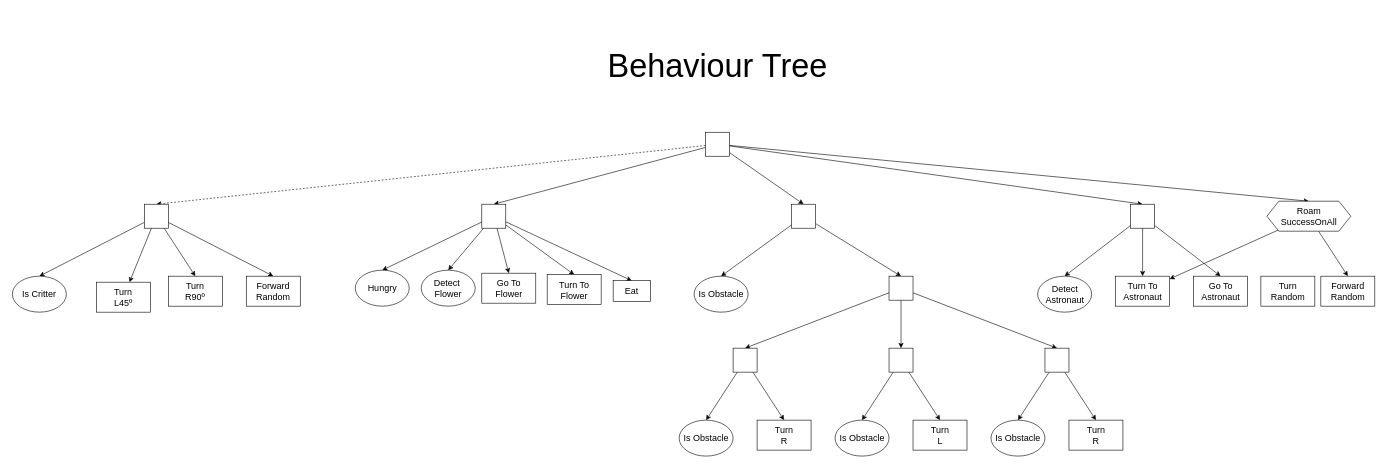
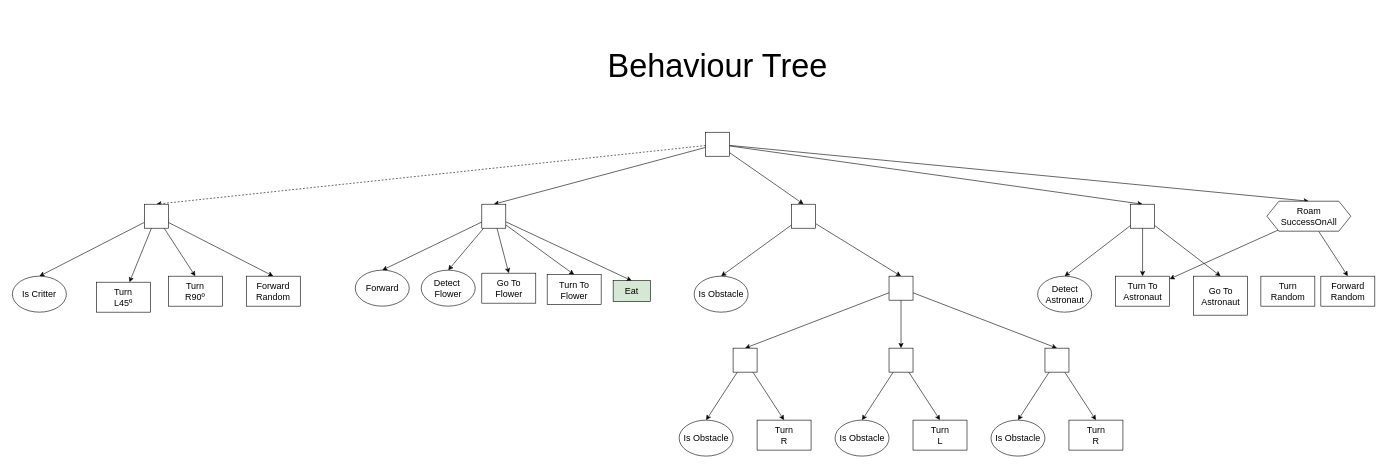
node "Hungry": label "Hungry" -> "Forward"
node "Eat": fillcolor #ffffff -> #d5e8d4
node "Go To Astronaut": size 54x30 -> 54x39
